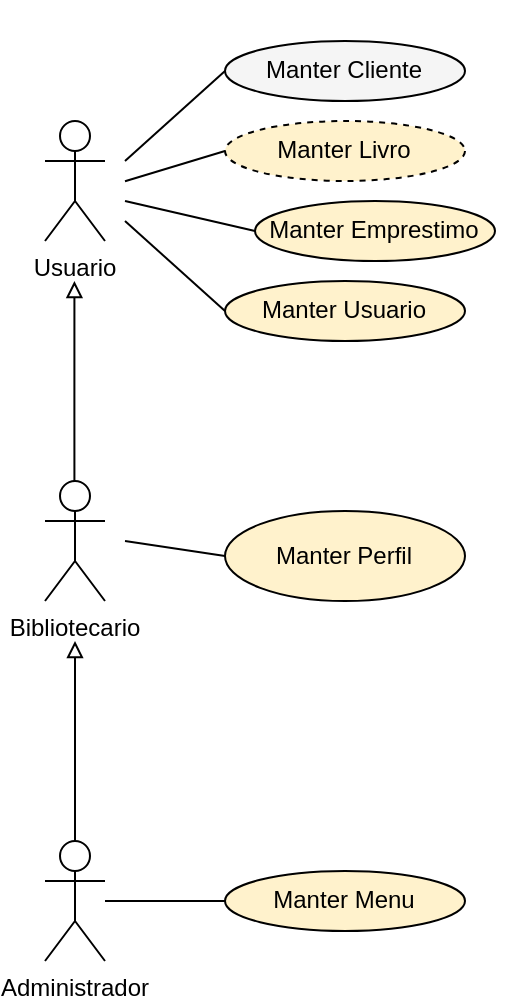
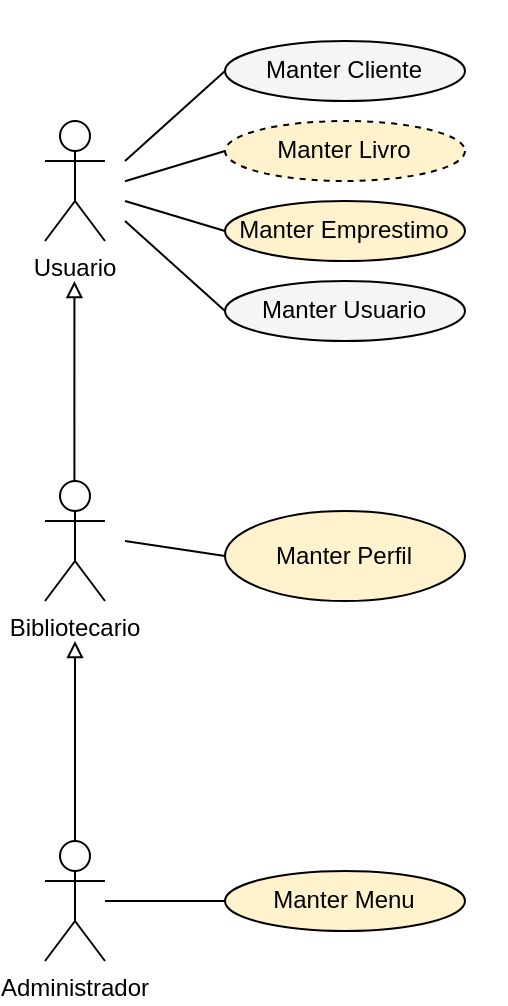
node "Manter Emprestimo": moved (375, 231) -> (345, 231)
node "Manter Usuario": fillcolor #fff2cc -> #f5f5f5
